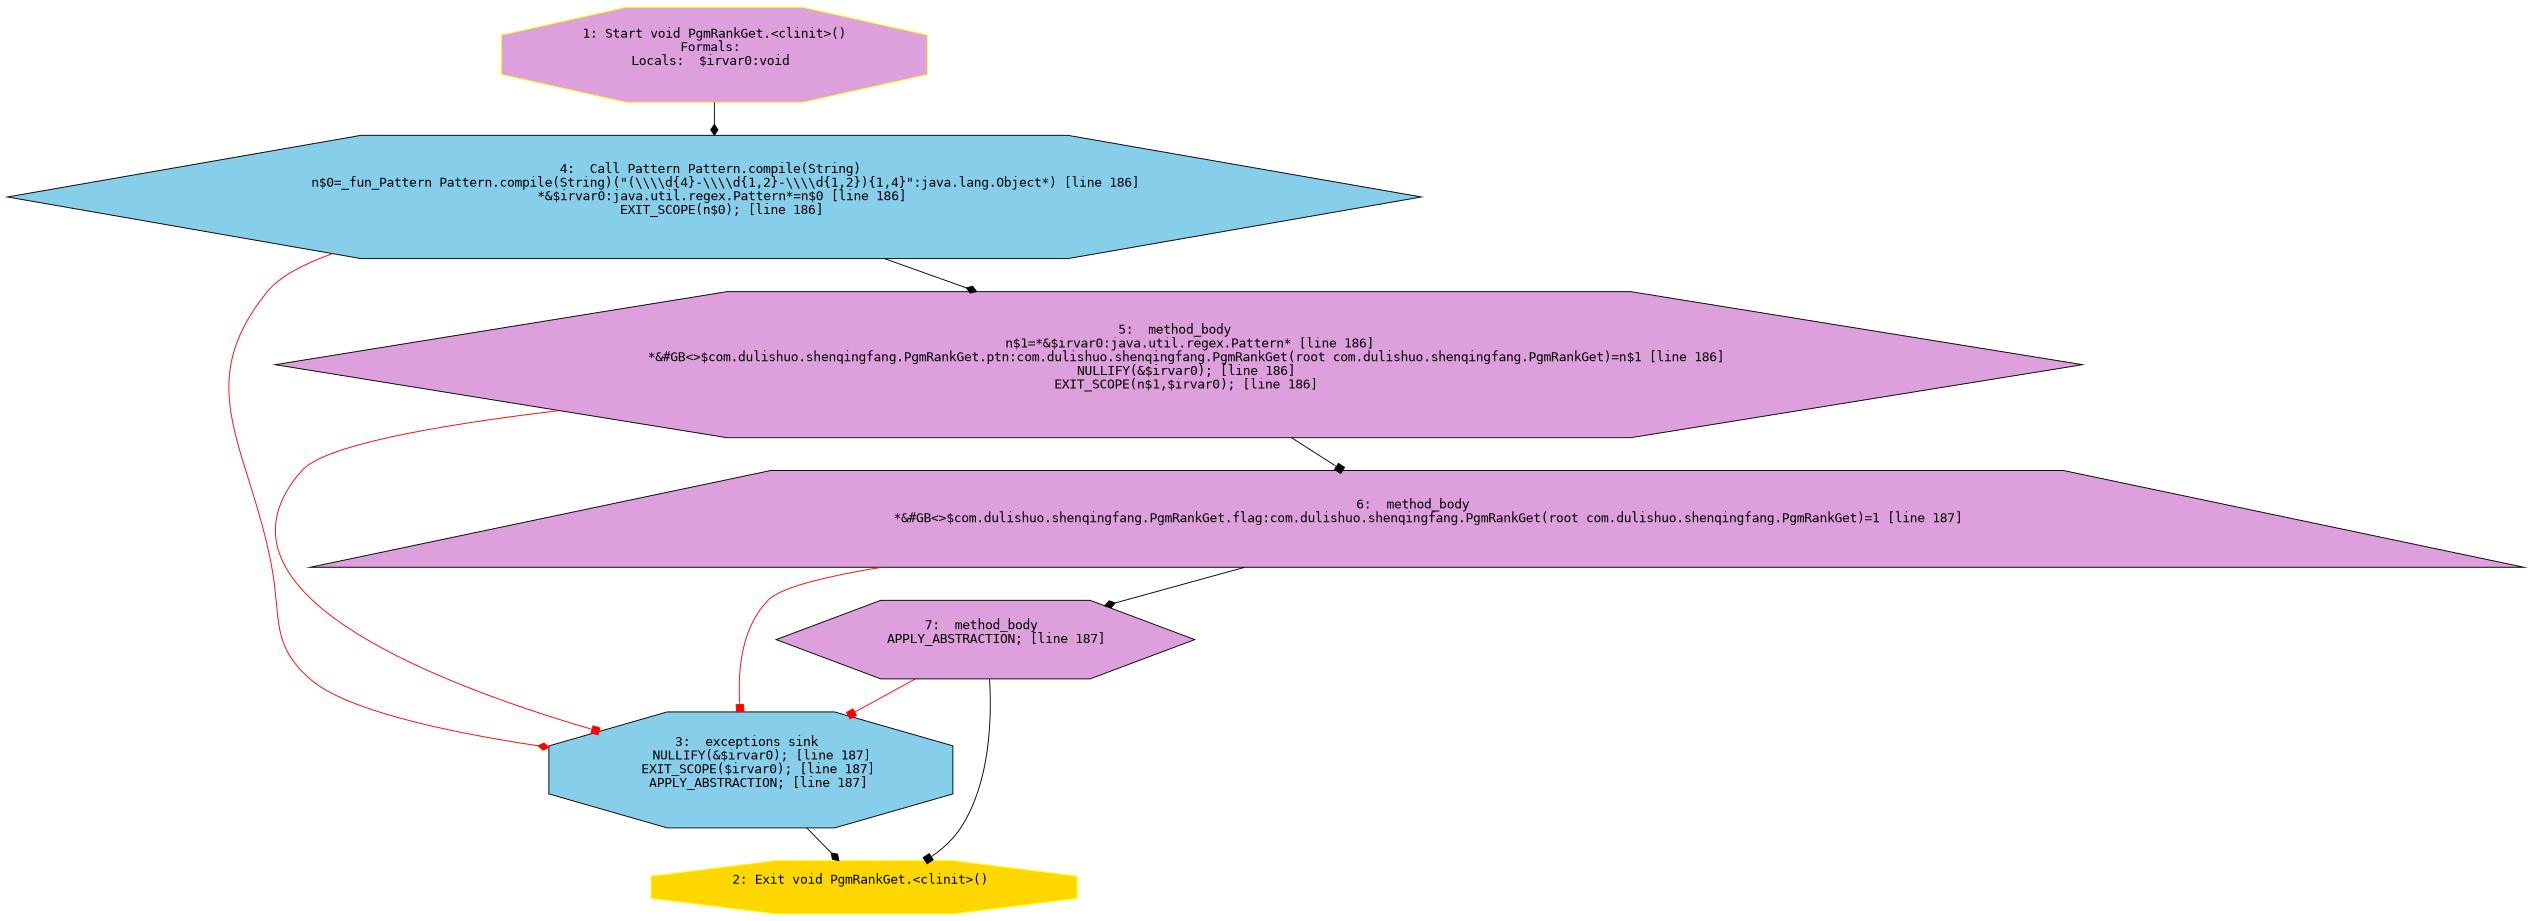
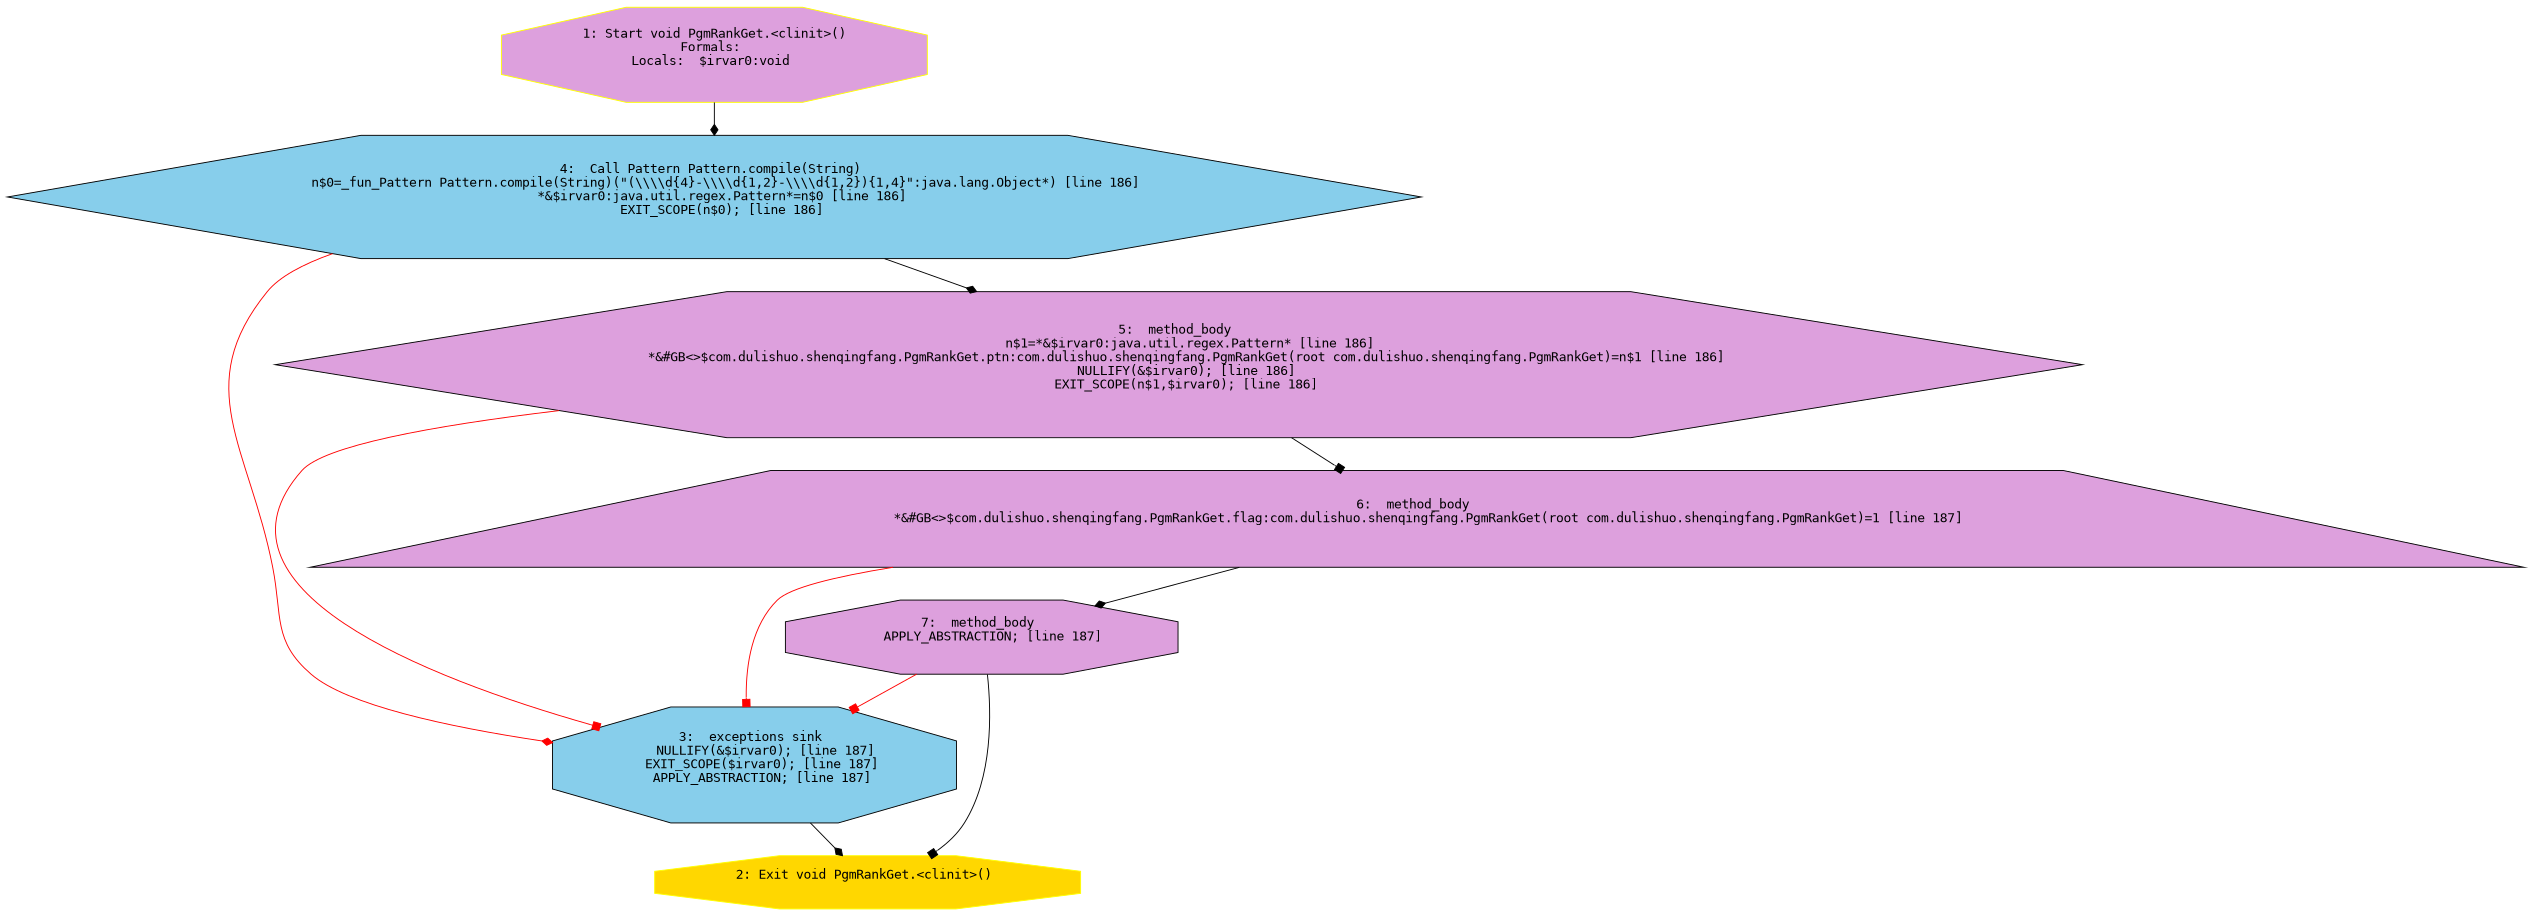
node "7:  method_body APPLY_ABSTRACTION; [line 187]": shape hexagon -> octagon
